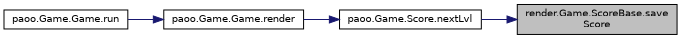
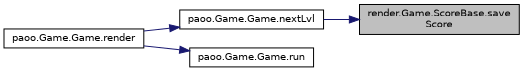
edge "paoo.Game.Game.run" -> "paoo.Game.Game.render": reversed
node "paoo.Game.Score.nextLvl": label "paoo.Game.Score.nextLvl" -> "paoo.Game.Game.nextLvl"
